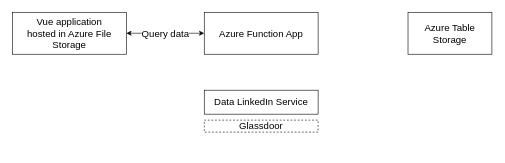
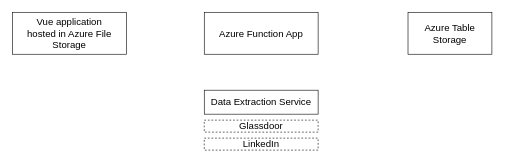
edge "Vue applicationhosted in Azure File Storage" -- "Azure Function App": removed, label "Query data"
node "Data LinkedIn Service": label "Data LinkedIn Service" -> "Data Extraction Service"
node "LinkedIn": added
